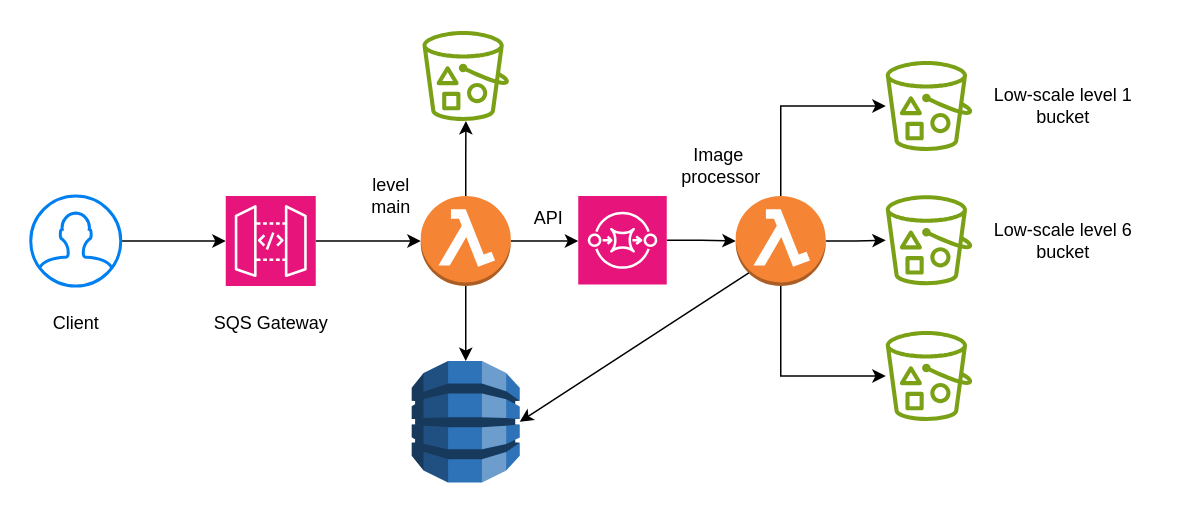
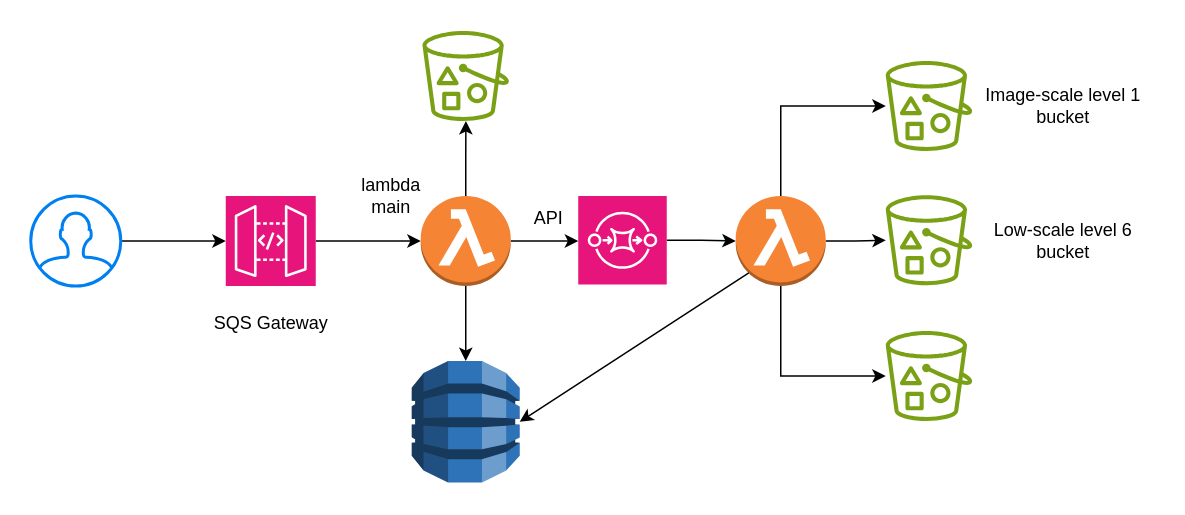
node "Low-scale level 1 bucket": label "Low-scale level 1 bucket" -> "Image-scale level 1 bucket"
node "Image processor": removed
node "level main": label "level main" -> "lambda main"
node "Client": removed
